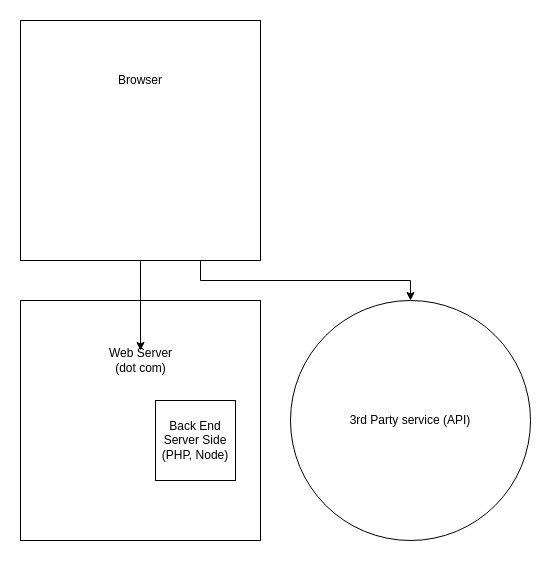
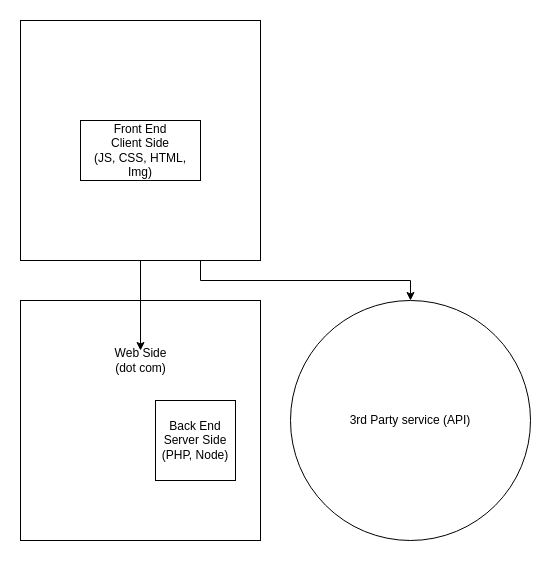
node "Browser": removed
node "Front End Client Side (JS, CSS, HTML, Img)": added
node "Web Server (dot com)": label "Web Server (dot com)" -> "Web Side (dot com)"
